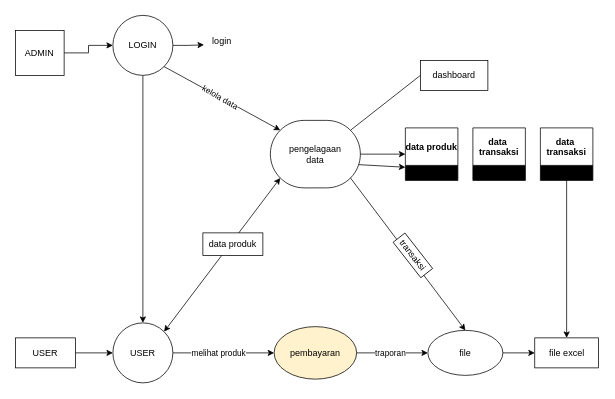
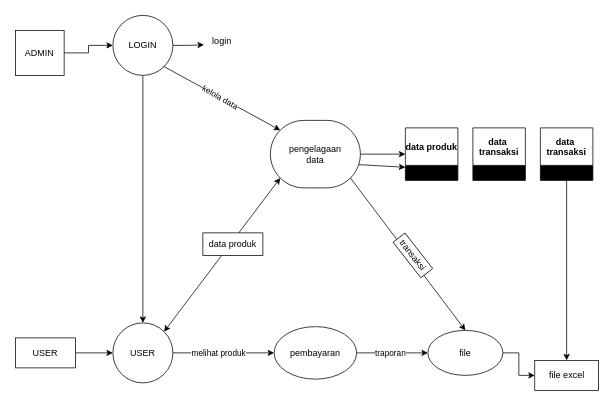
node "dashboard": removed
edge "dashboard" -- "pengelagaan data": removed
node "pembayaran": fillcolor #fff2cc -> #ffffff
node "file excel": moved (567, 353) -> (567, 375)
